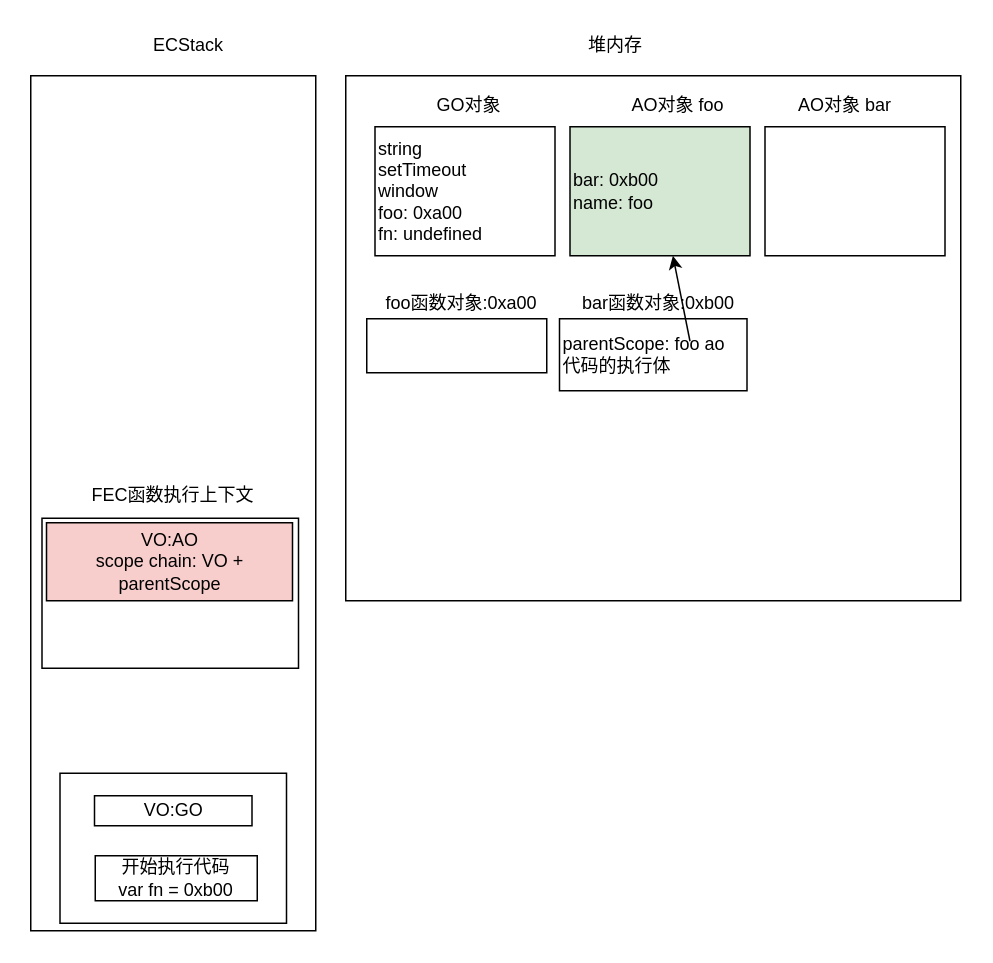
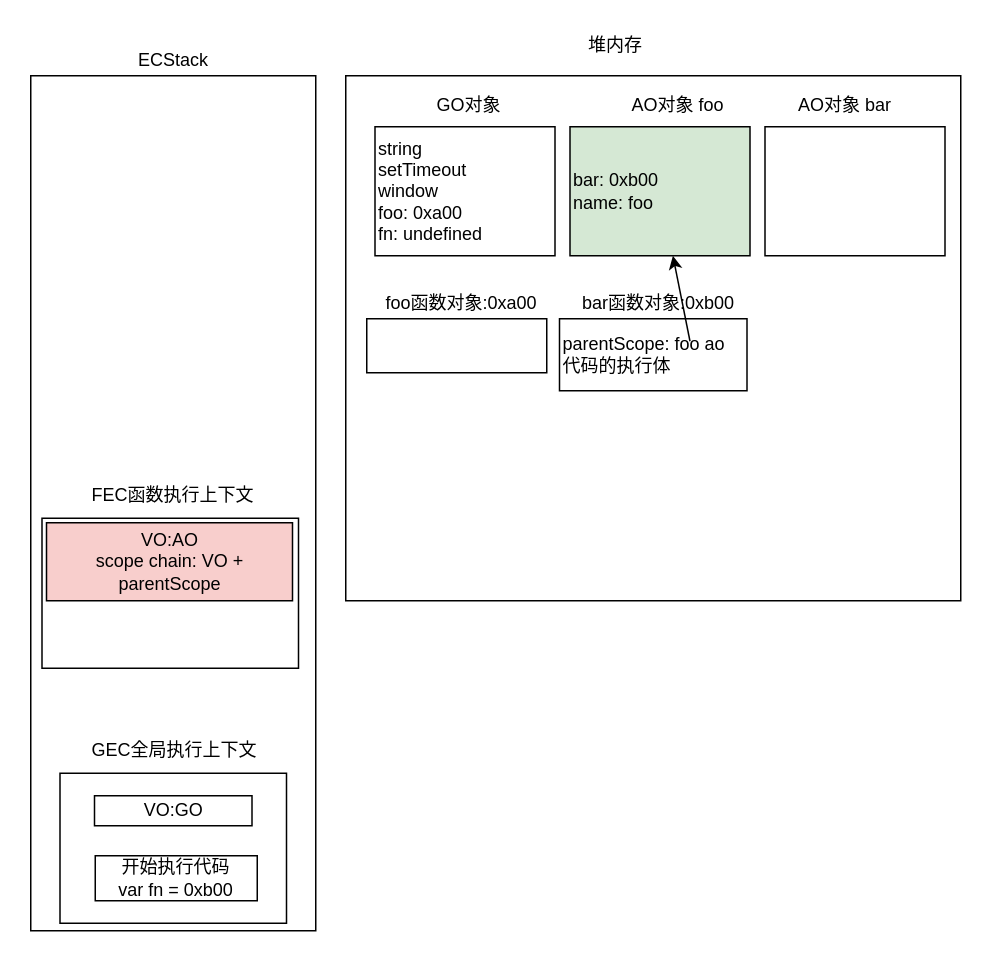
node "ECStack": moved (196, 46) -> (181, 61)
node "GEC全局执行上下文": added
